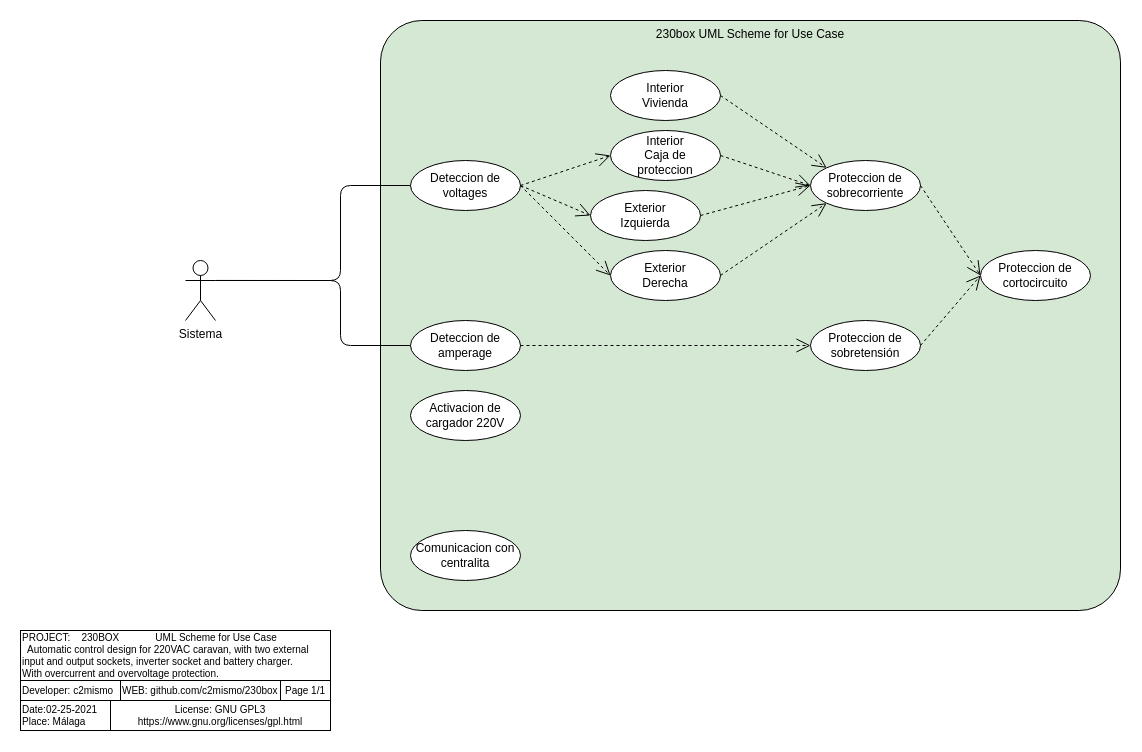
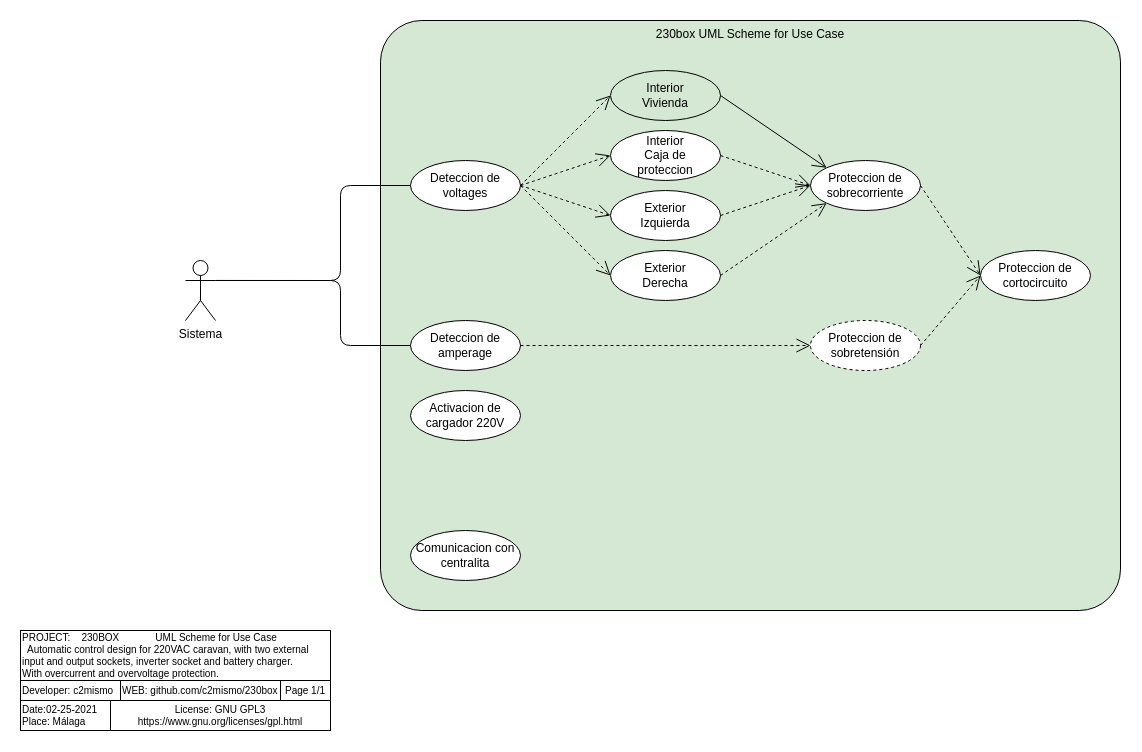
node "Interior Vivienda": fillcolor #ffffff -> #d5e8d4
edge "Interior Vivienda" -> "Proteccion de sobrecorriente": style dashed -> solid
edge "Deteccion de voltages" -> "Interior Vivienda": added
node "Exterior Izquierda": moved (646, 216) -> (666, 216)
node "Proteccion de sobretensión": style solid -> dashed
